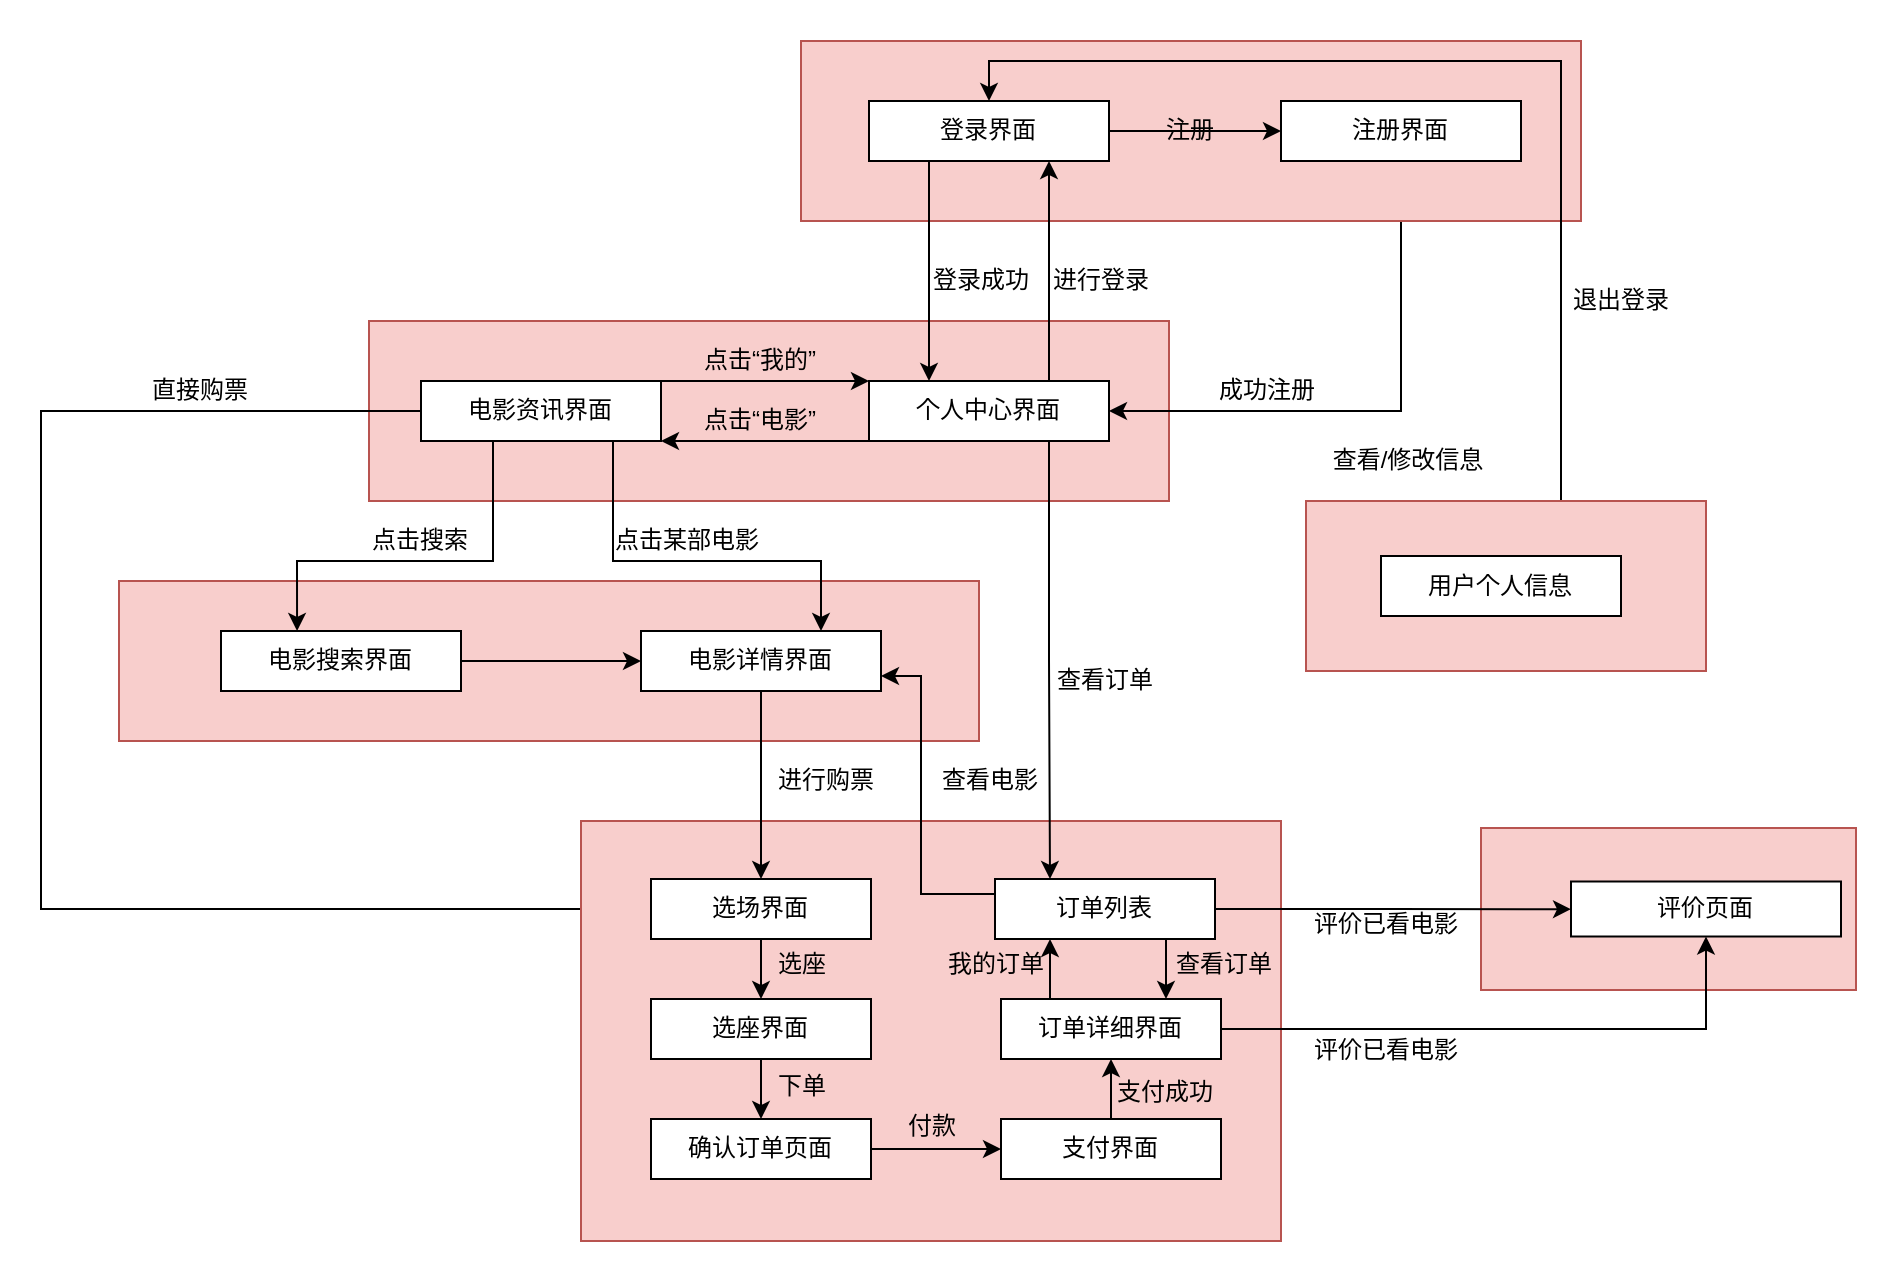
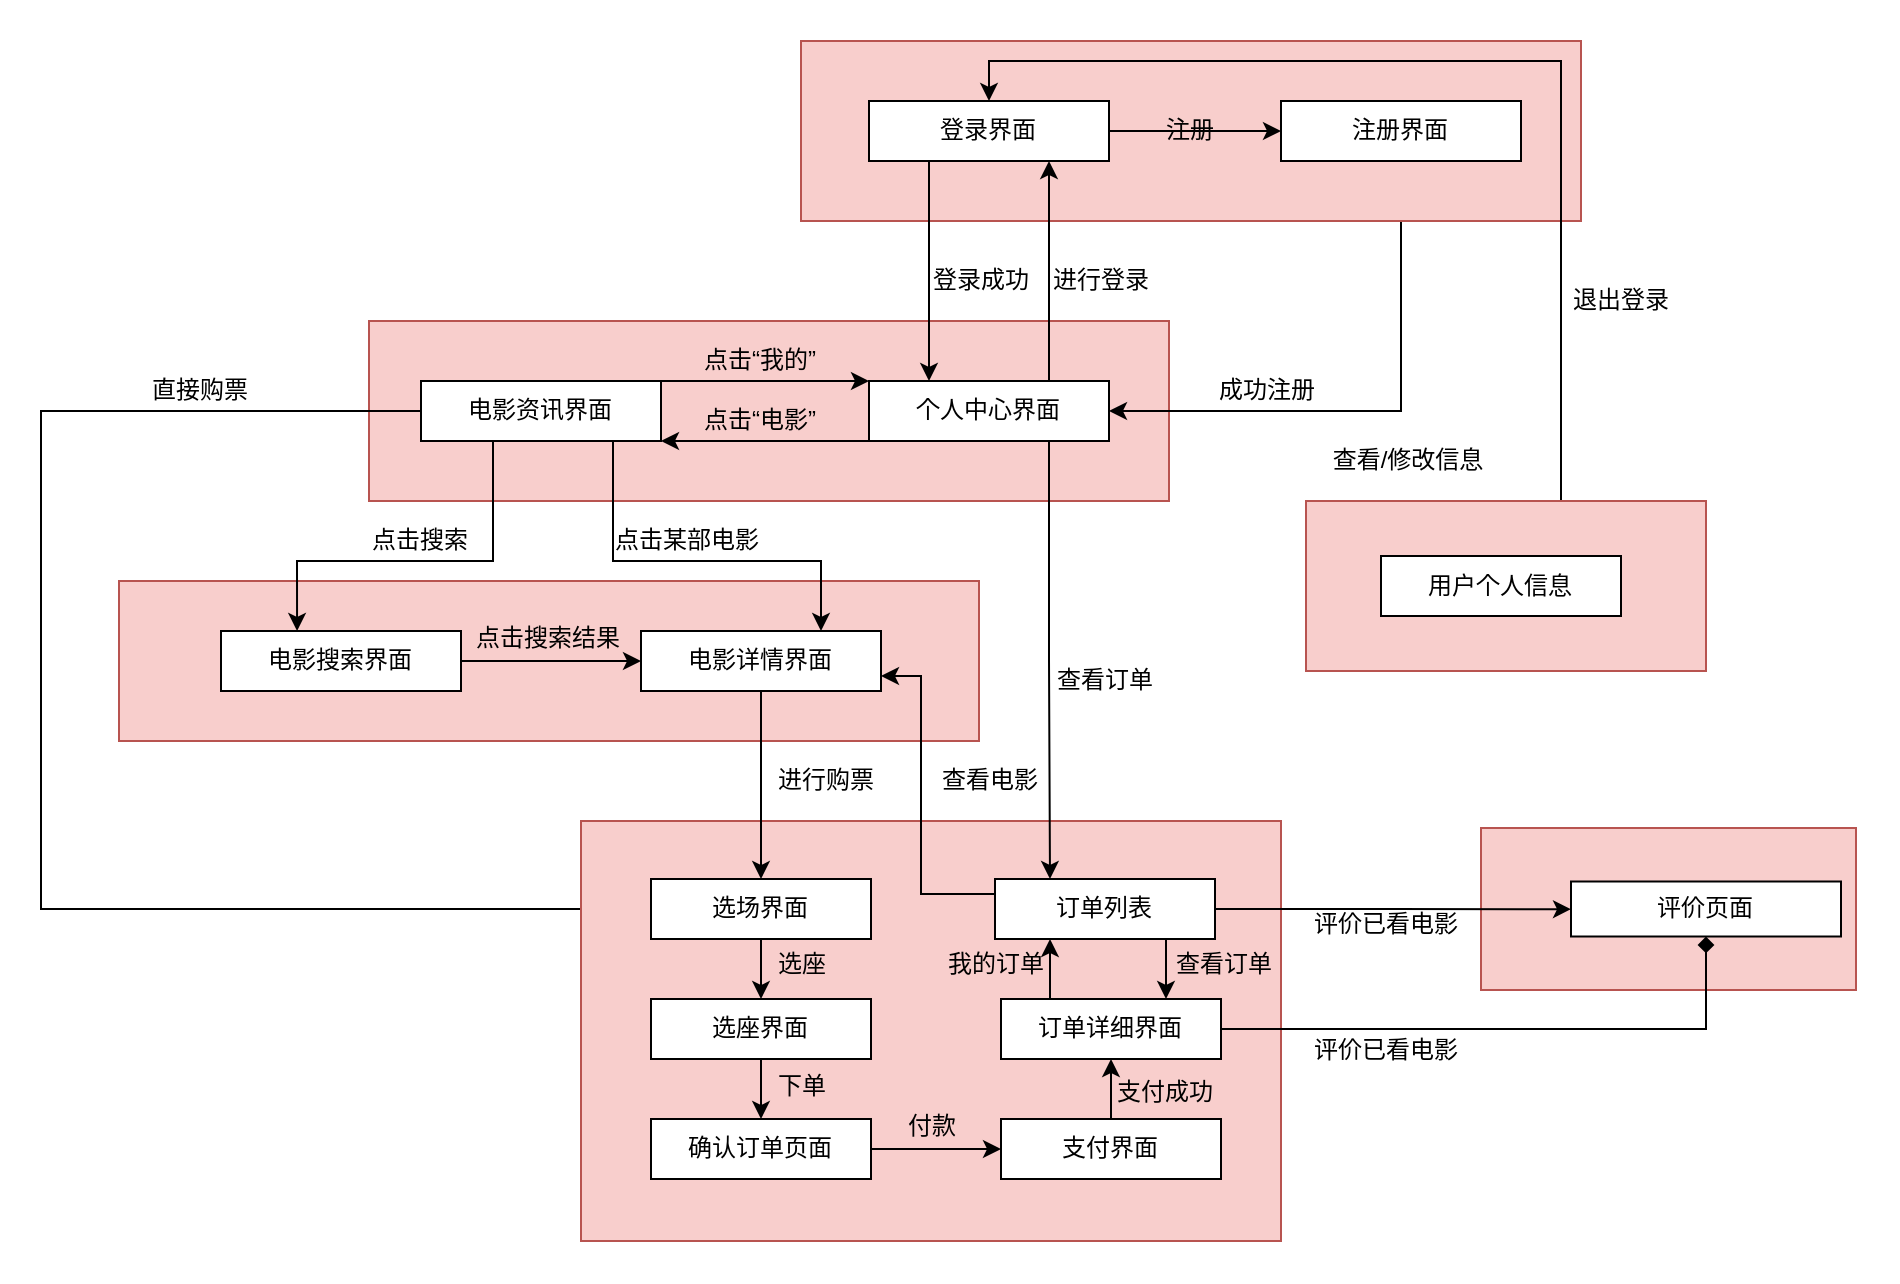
node "点击搜索结果": added
edge "订单详细界面" -> "评价页面": arrowhead classic -> diamond
